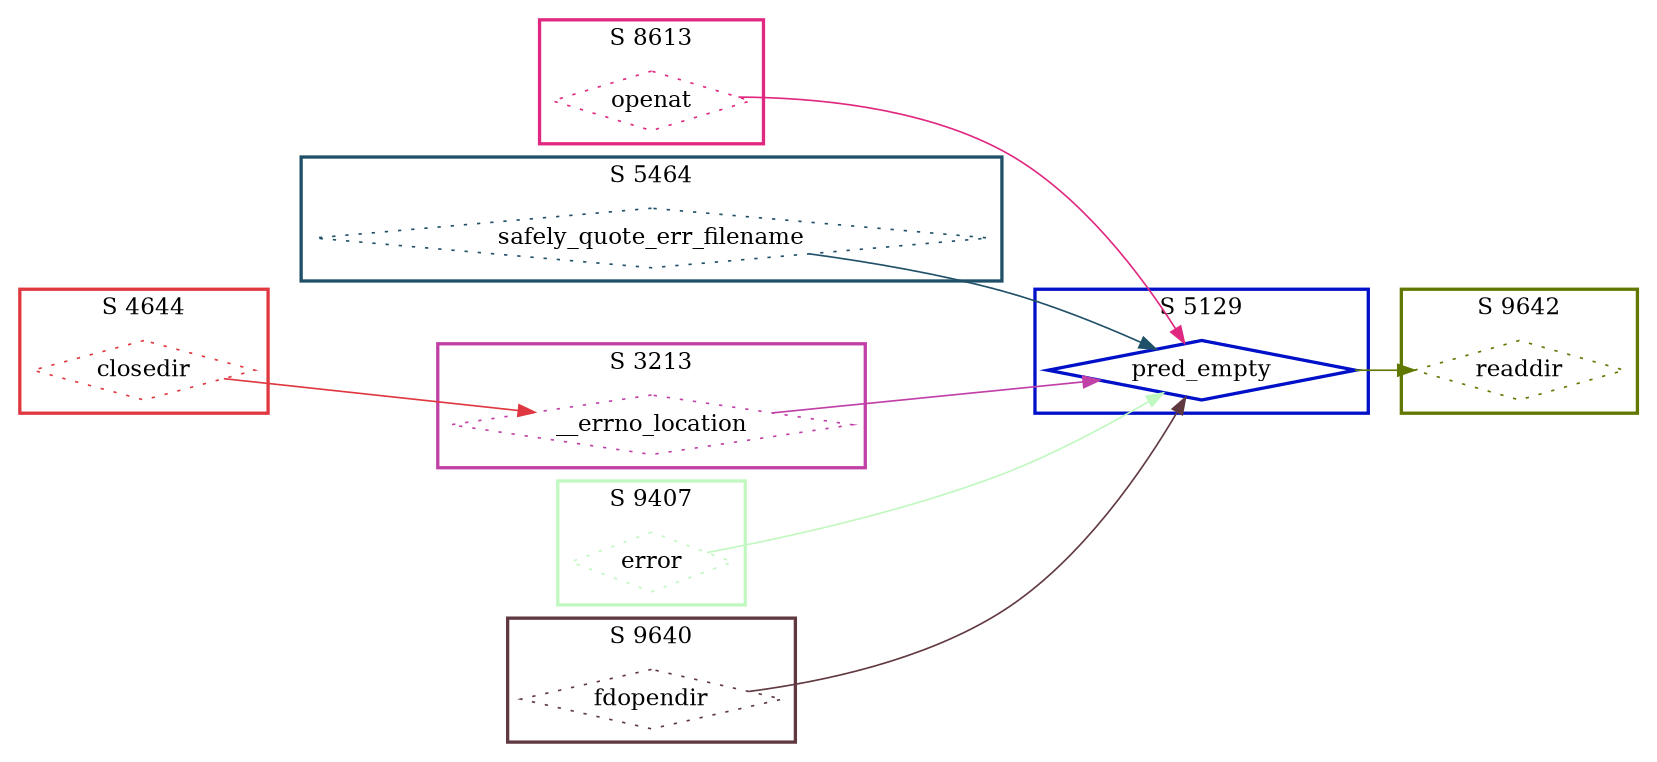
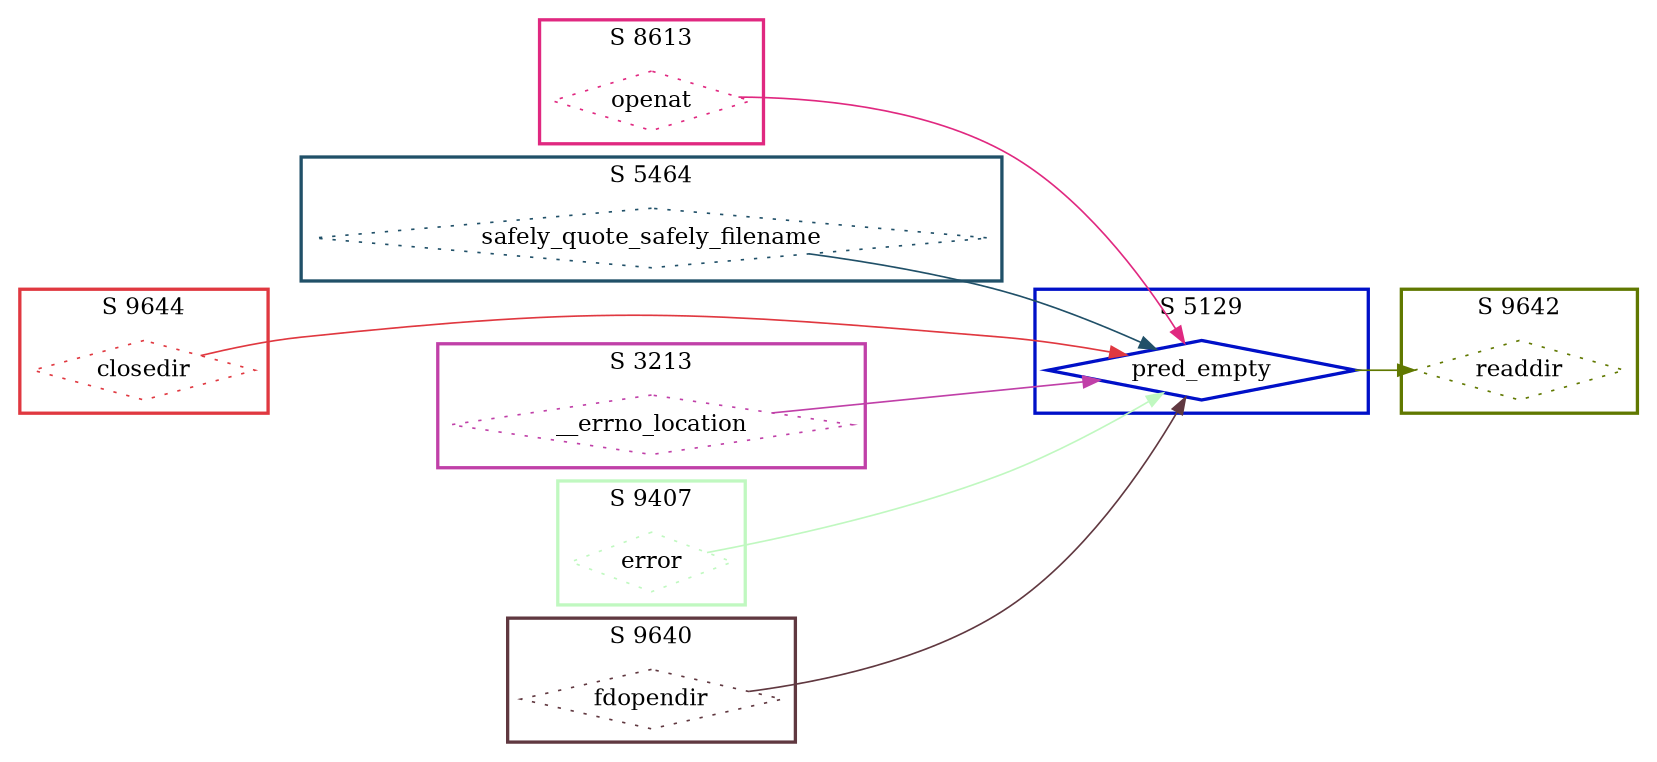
node "safely_quote_err_filename": label "safely_quote_err_filename" -> "safely_quote_safely_filename"
cluster "S 4644": label "S 4644" -> "S 9644"
edge "closedir" -> "__errno_location": now "closedir" -> "pred_empty"
